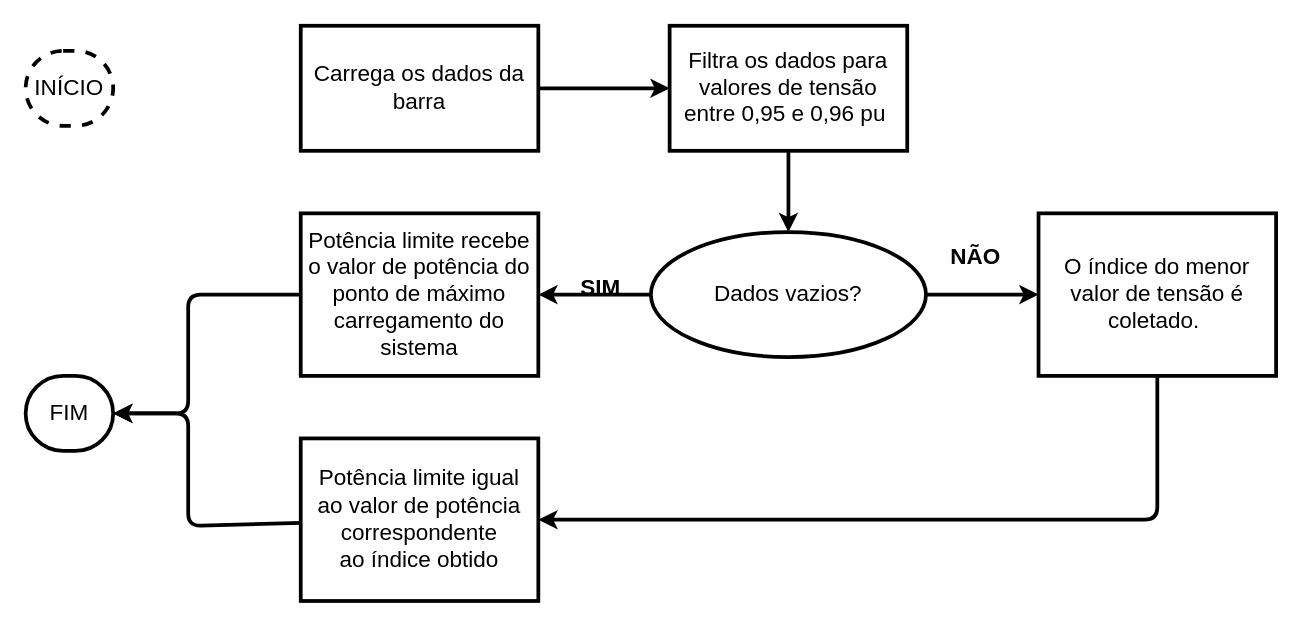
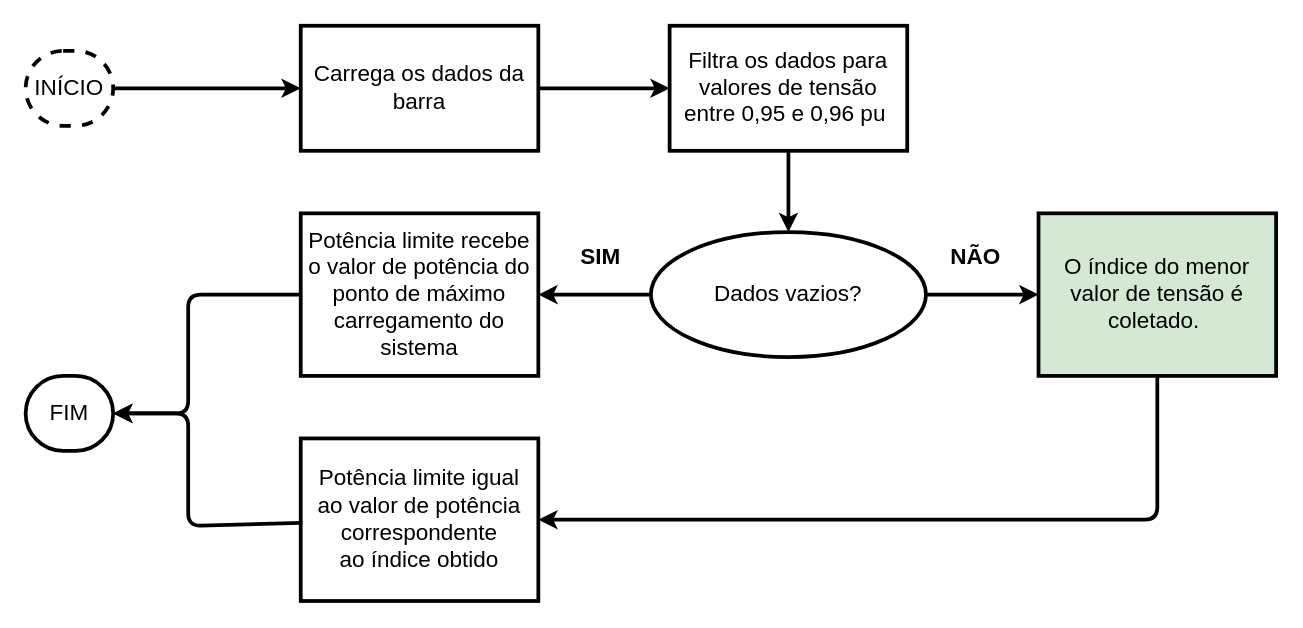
edge "INÍCIO" -> "Carrega os dados da barra": added
node "SIM": moved (601, 288) -> (601, 257)
node "O índice do menor valor de tensão é coletado.": fillcolor #ffffff -> #d5e8d4
